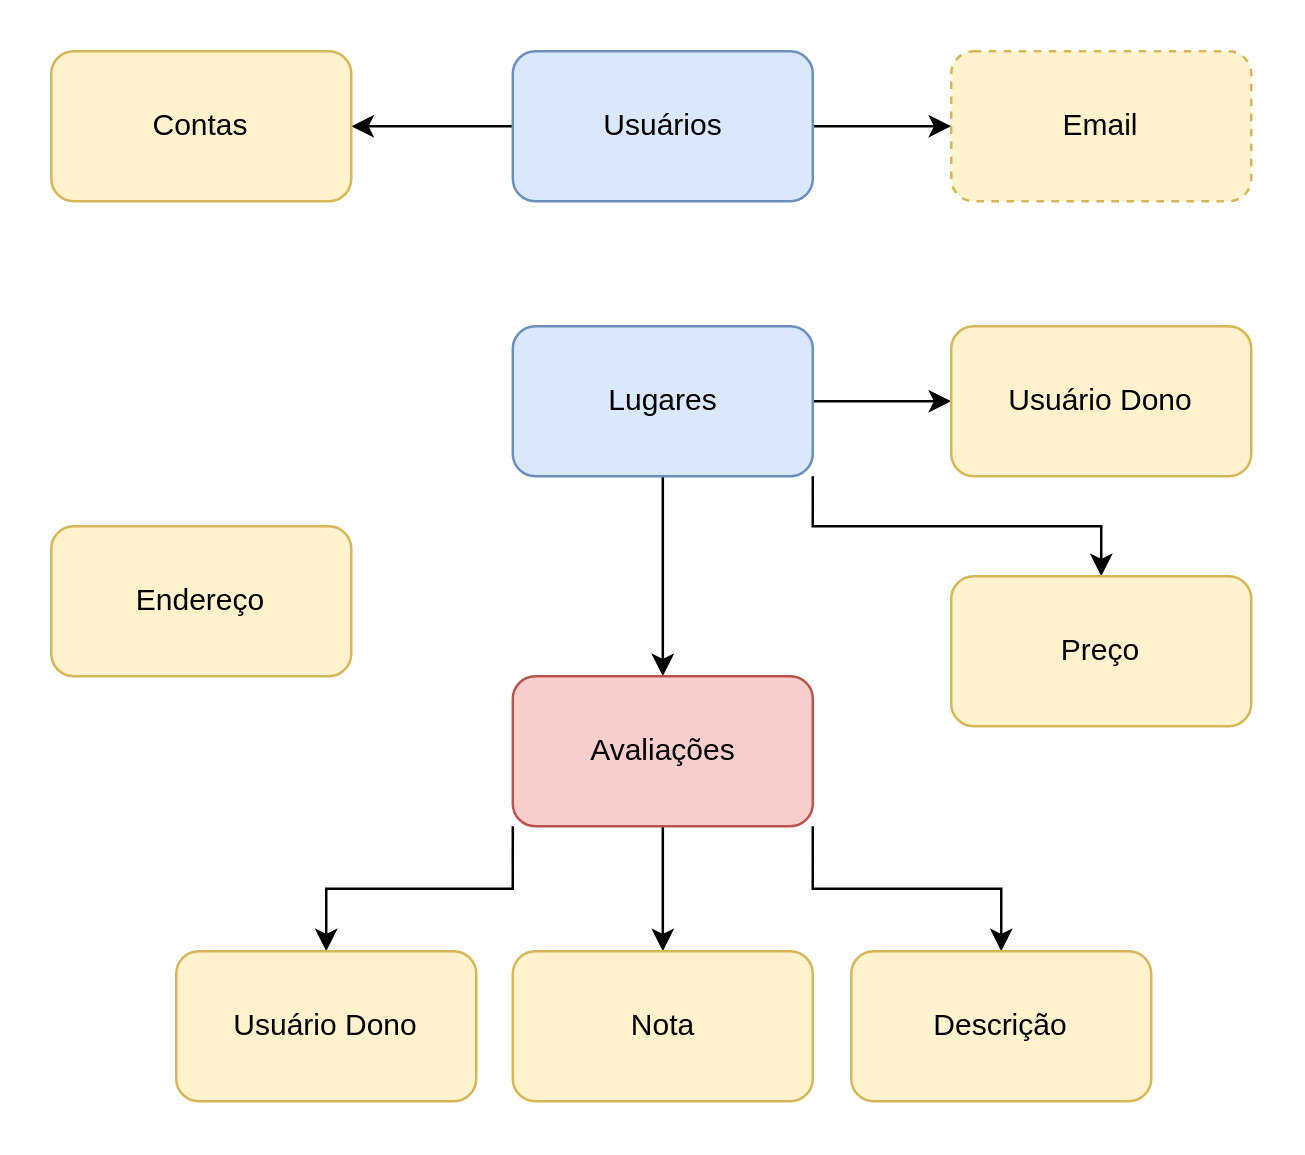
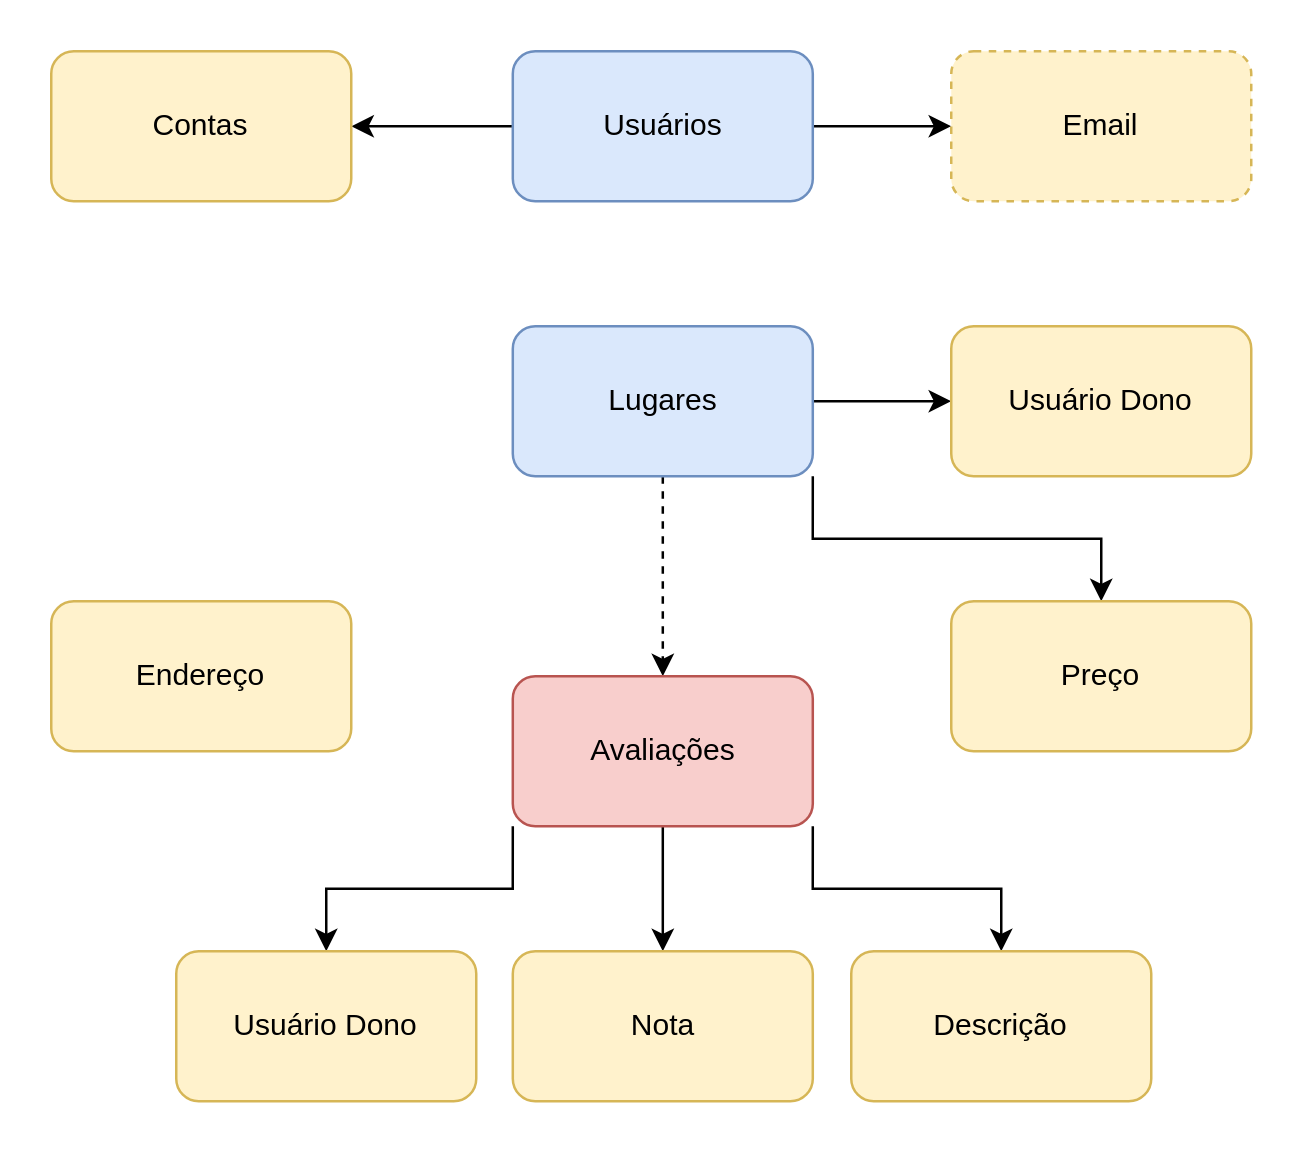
edge "Lugares" -> "Avaliações": style solid -> dashed
node "Endereço": moved (201, 601) -> (201, 676)
node "Preço": moved (1101, 651) -> (1101, 676)
